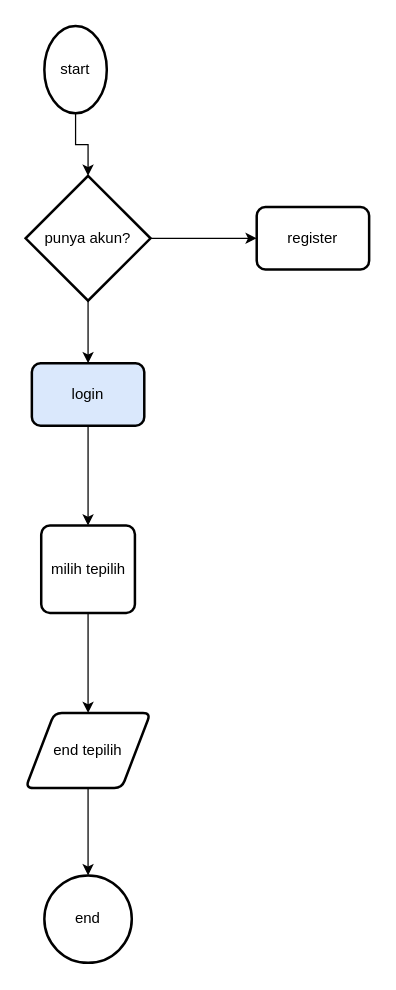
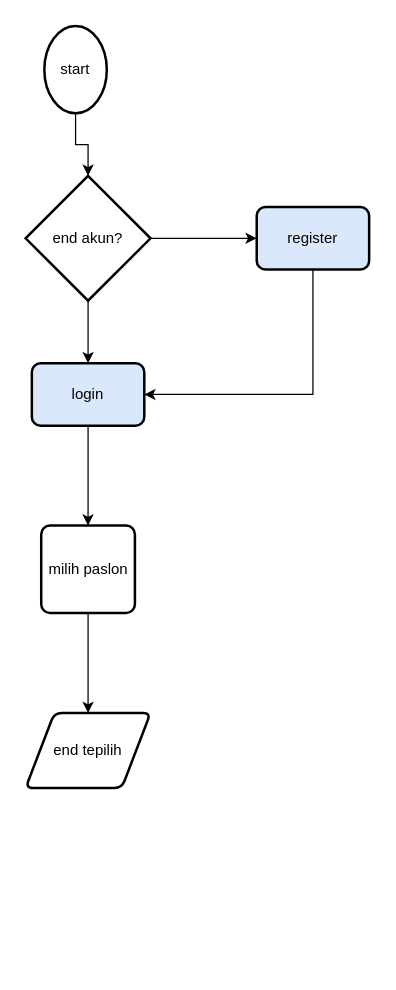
node "punya akun?": label "punya akun?" -> "end akun?"
node "register": fillcolor #ffffff -> #dae8fc
edge "register" -> "login": added
node "milih tepilih": label "milih tepilih" -> "milih paslon"
edge "end tepilih" -> "end": removed
node "end": removed
